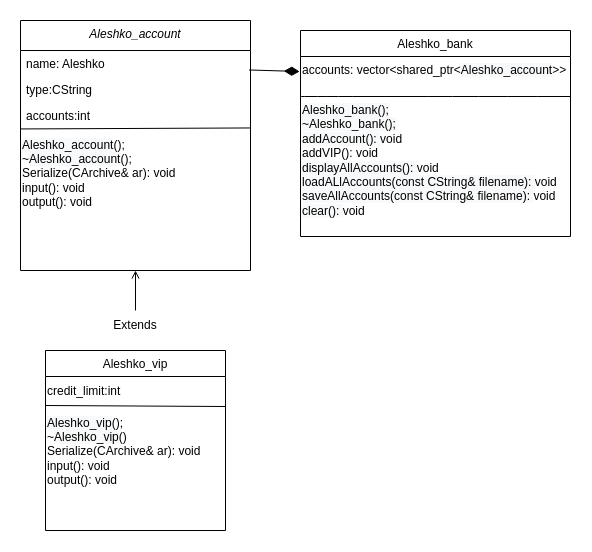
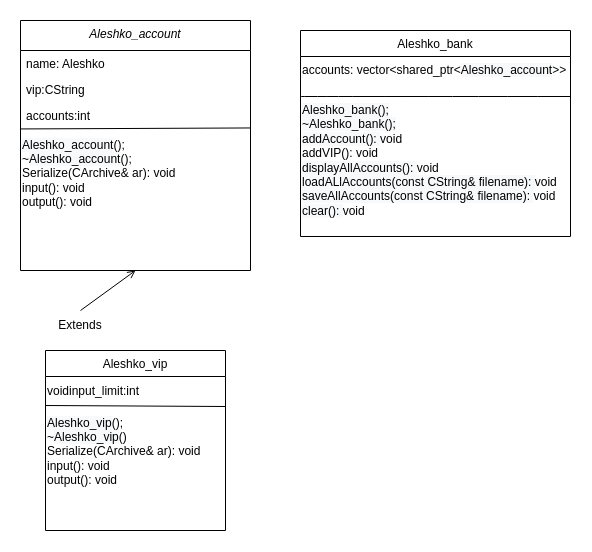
edge "name: Aleshko" -> "accounts: vector<shared_ptr<Aleshko_account>>": removed
node "type:CString": label "type:CString" -> "vip:CString"
node "Extends": moved (136, 326) -> (81, 326)
node "credit_limit:int": label "credit_limit:int" -> "voidinput_limit:int"
